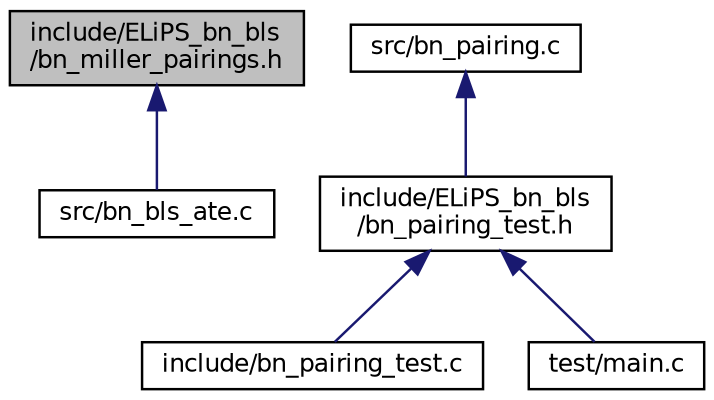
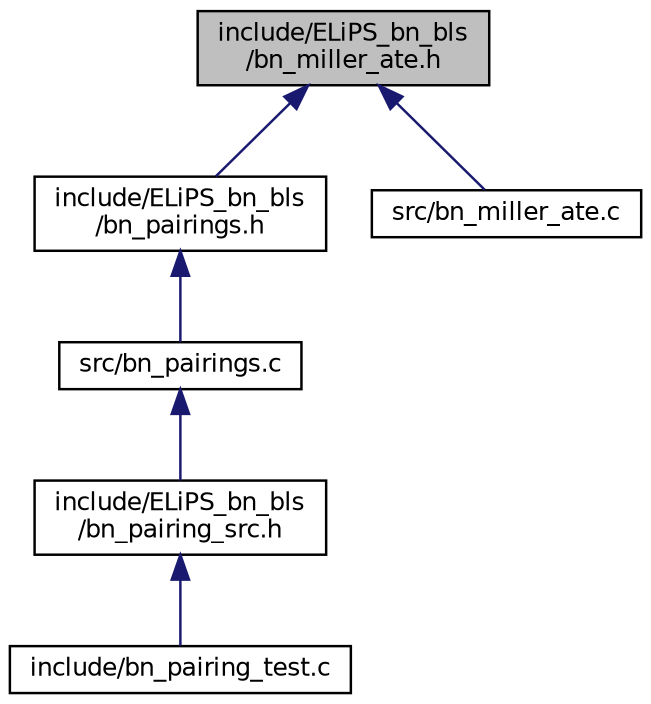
node "include/ELiPS_bn_bls /bn_miller_pairings.h": label "include/ELiPS_bn_bls /bn_miller_pairings.h" -> "include/ELiPS_bn_bls /bn_miller_ate.h"
node "src/bn_pairing.c": label "src/bn_pairing.c" -> "src/bn_pairings.c"
node "src/bn_bls_ate.c": label "src/bn_bls_ate.c" -> "src/bn_miller_ate.c"
node "include/ELiPS_bn_bls /bn_pairings.h": added
node "include/ELiPS_bn_bls /bn_pairing_test.h": label "include/ELiPS_bn_bls /bn_pairing_test.h" -> "include/ELiPS_bn_bls /bn_pairing_src.h"
node "test/main.c": removed
